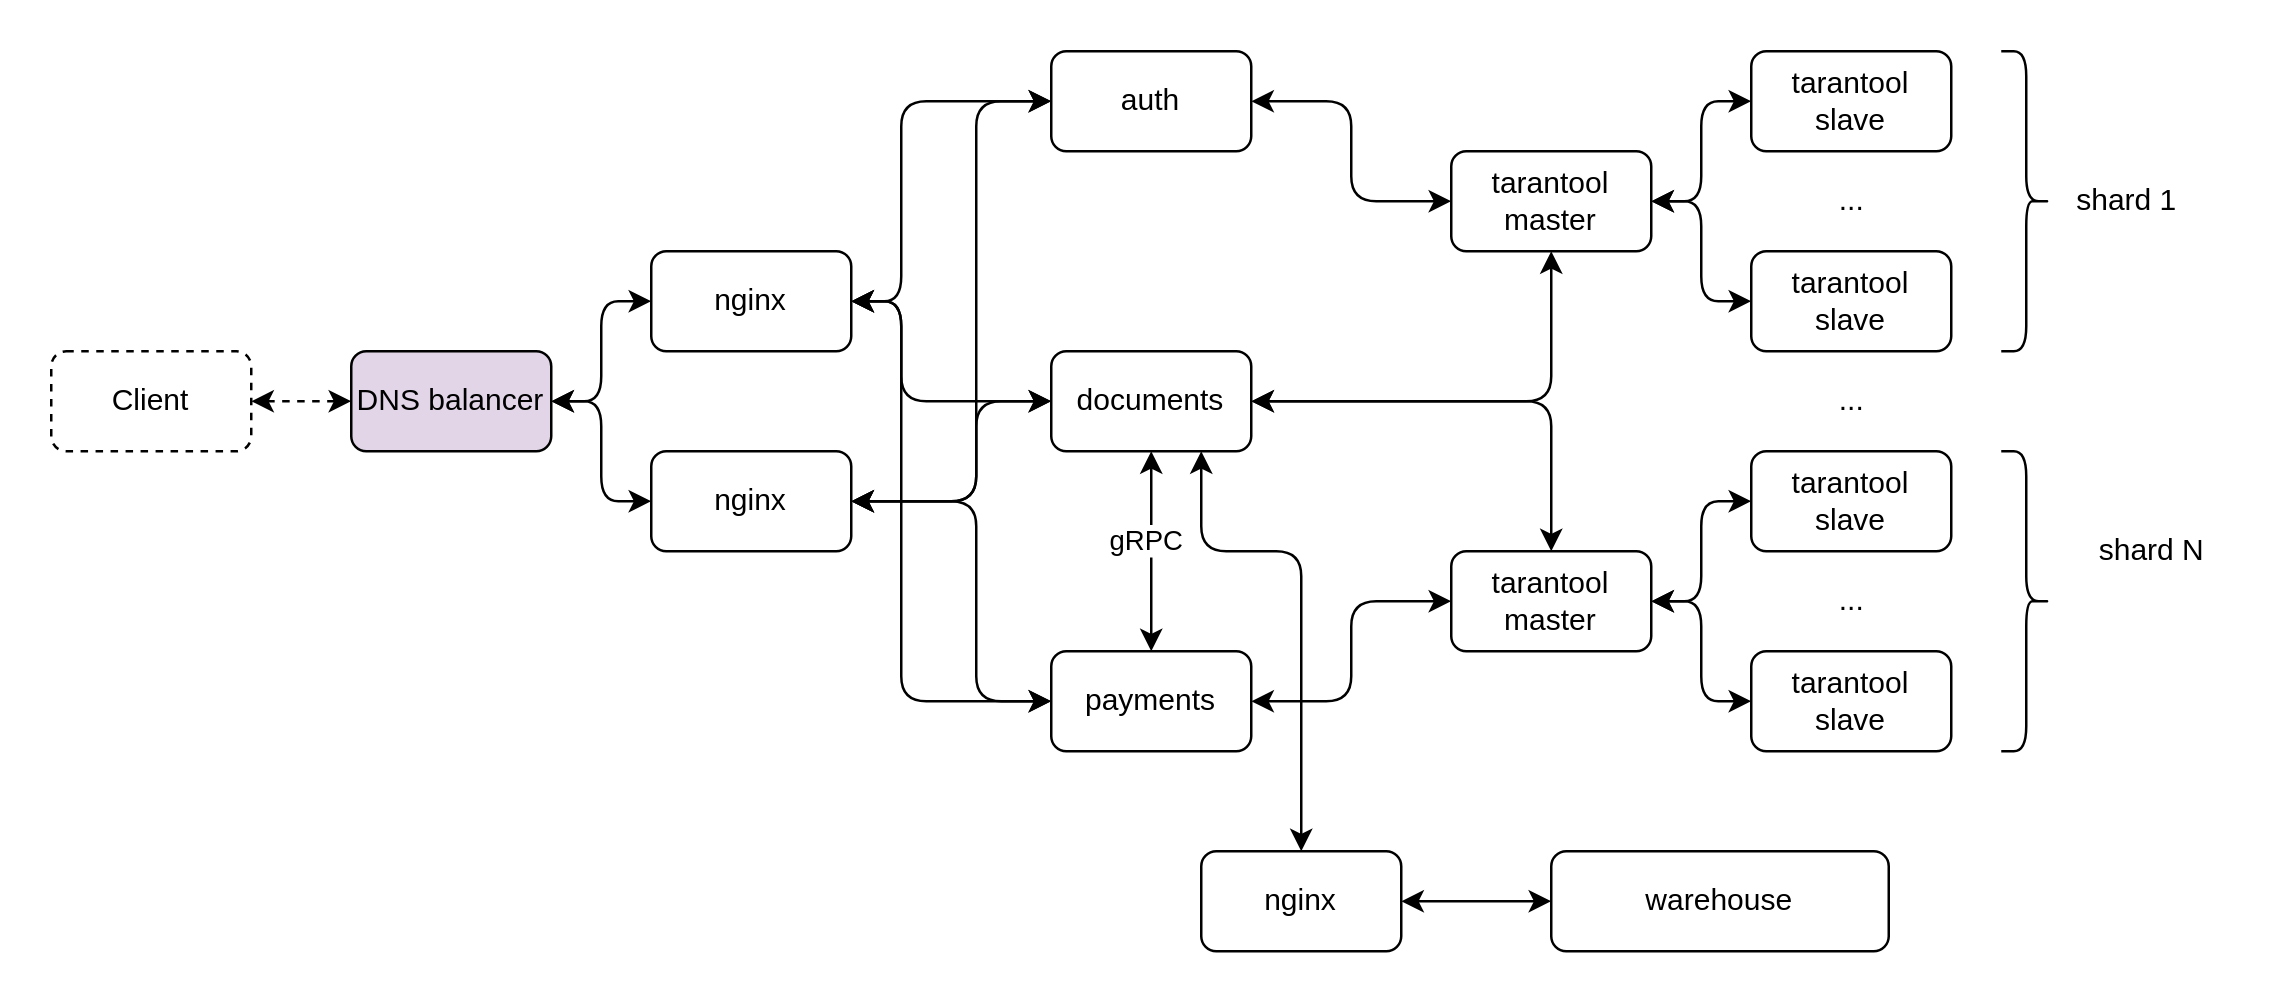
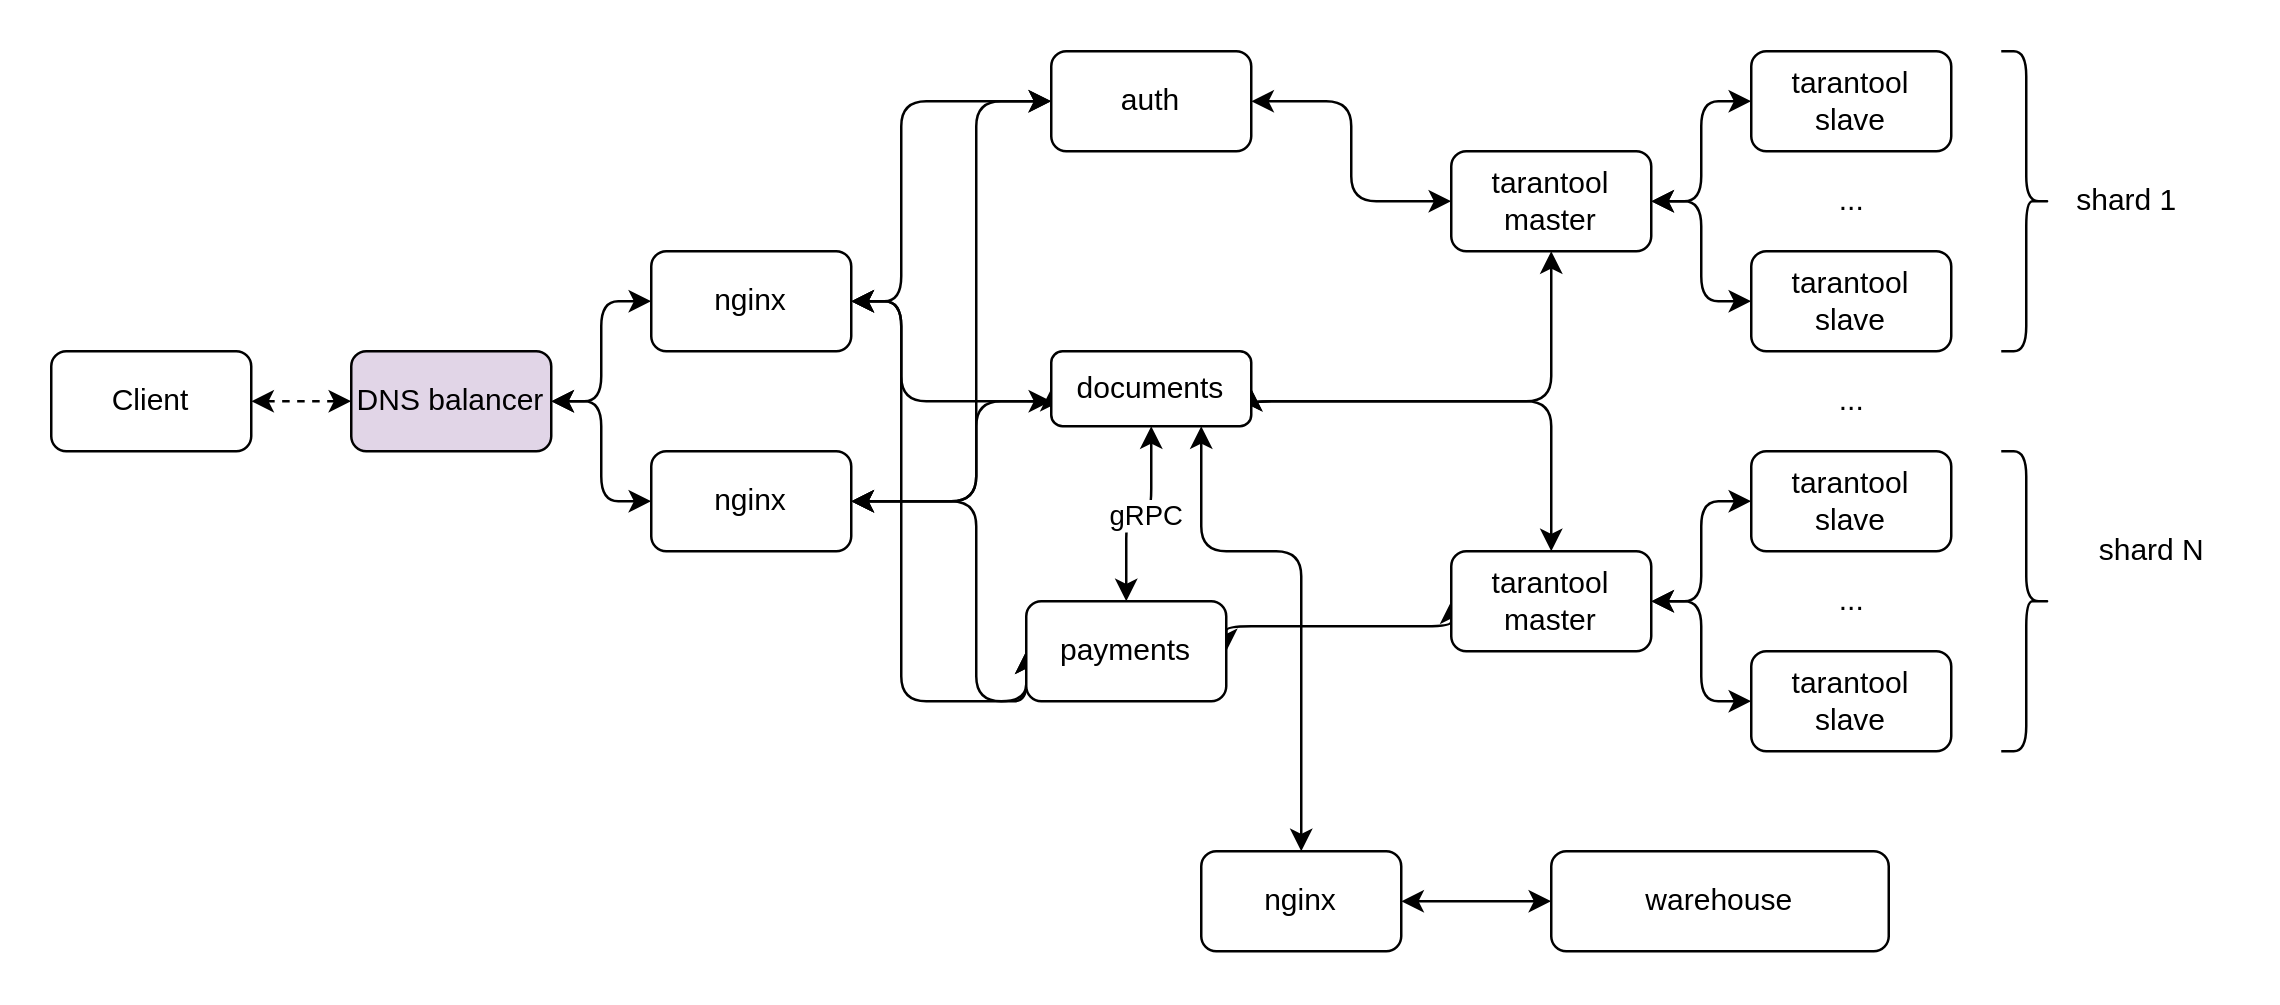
node "Client": style dashed -> solid
node "documents": size 200x100 -> 200x75
node "payments": moved (1151, 701) -> (1126, 651)
